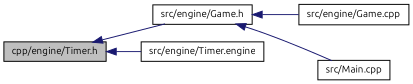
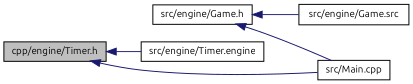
node "src/engine/Game.cpp": label "src/engine/Game.cpp" -> "src/engine/Game.src"
edge "src/engine/Game.h" -> "cpp/engine/Timer.h": now "src/Main.cpp" -> "cpp/engine/Timer.h"
